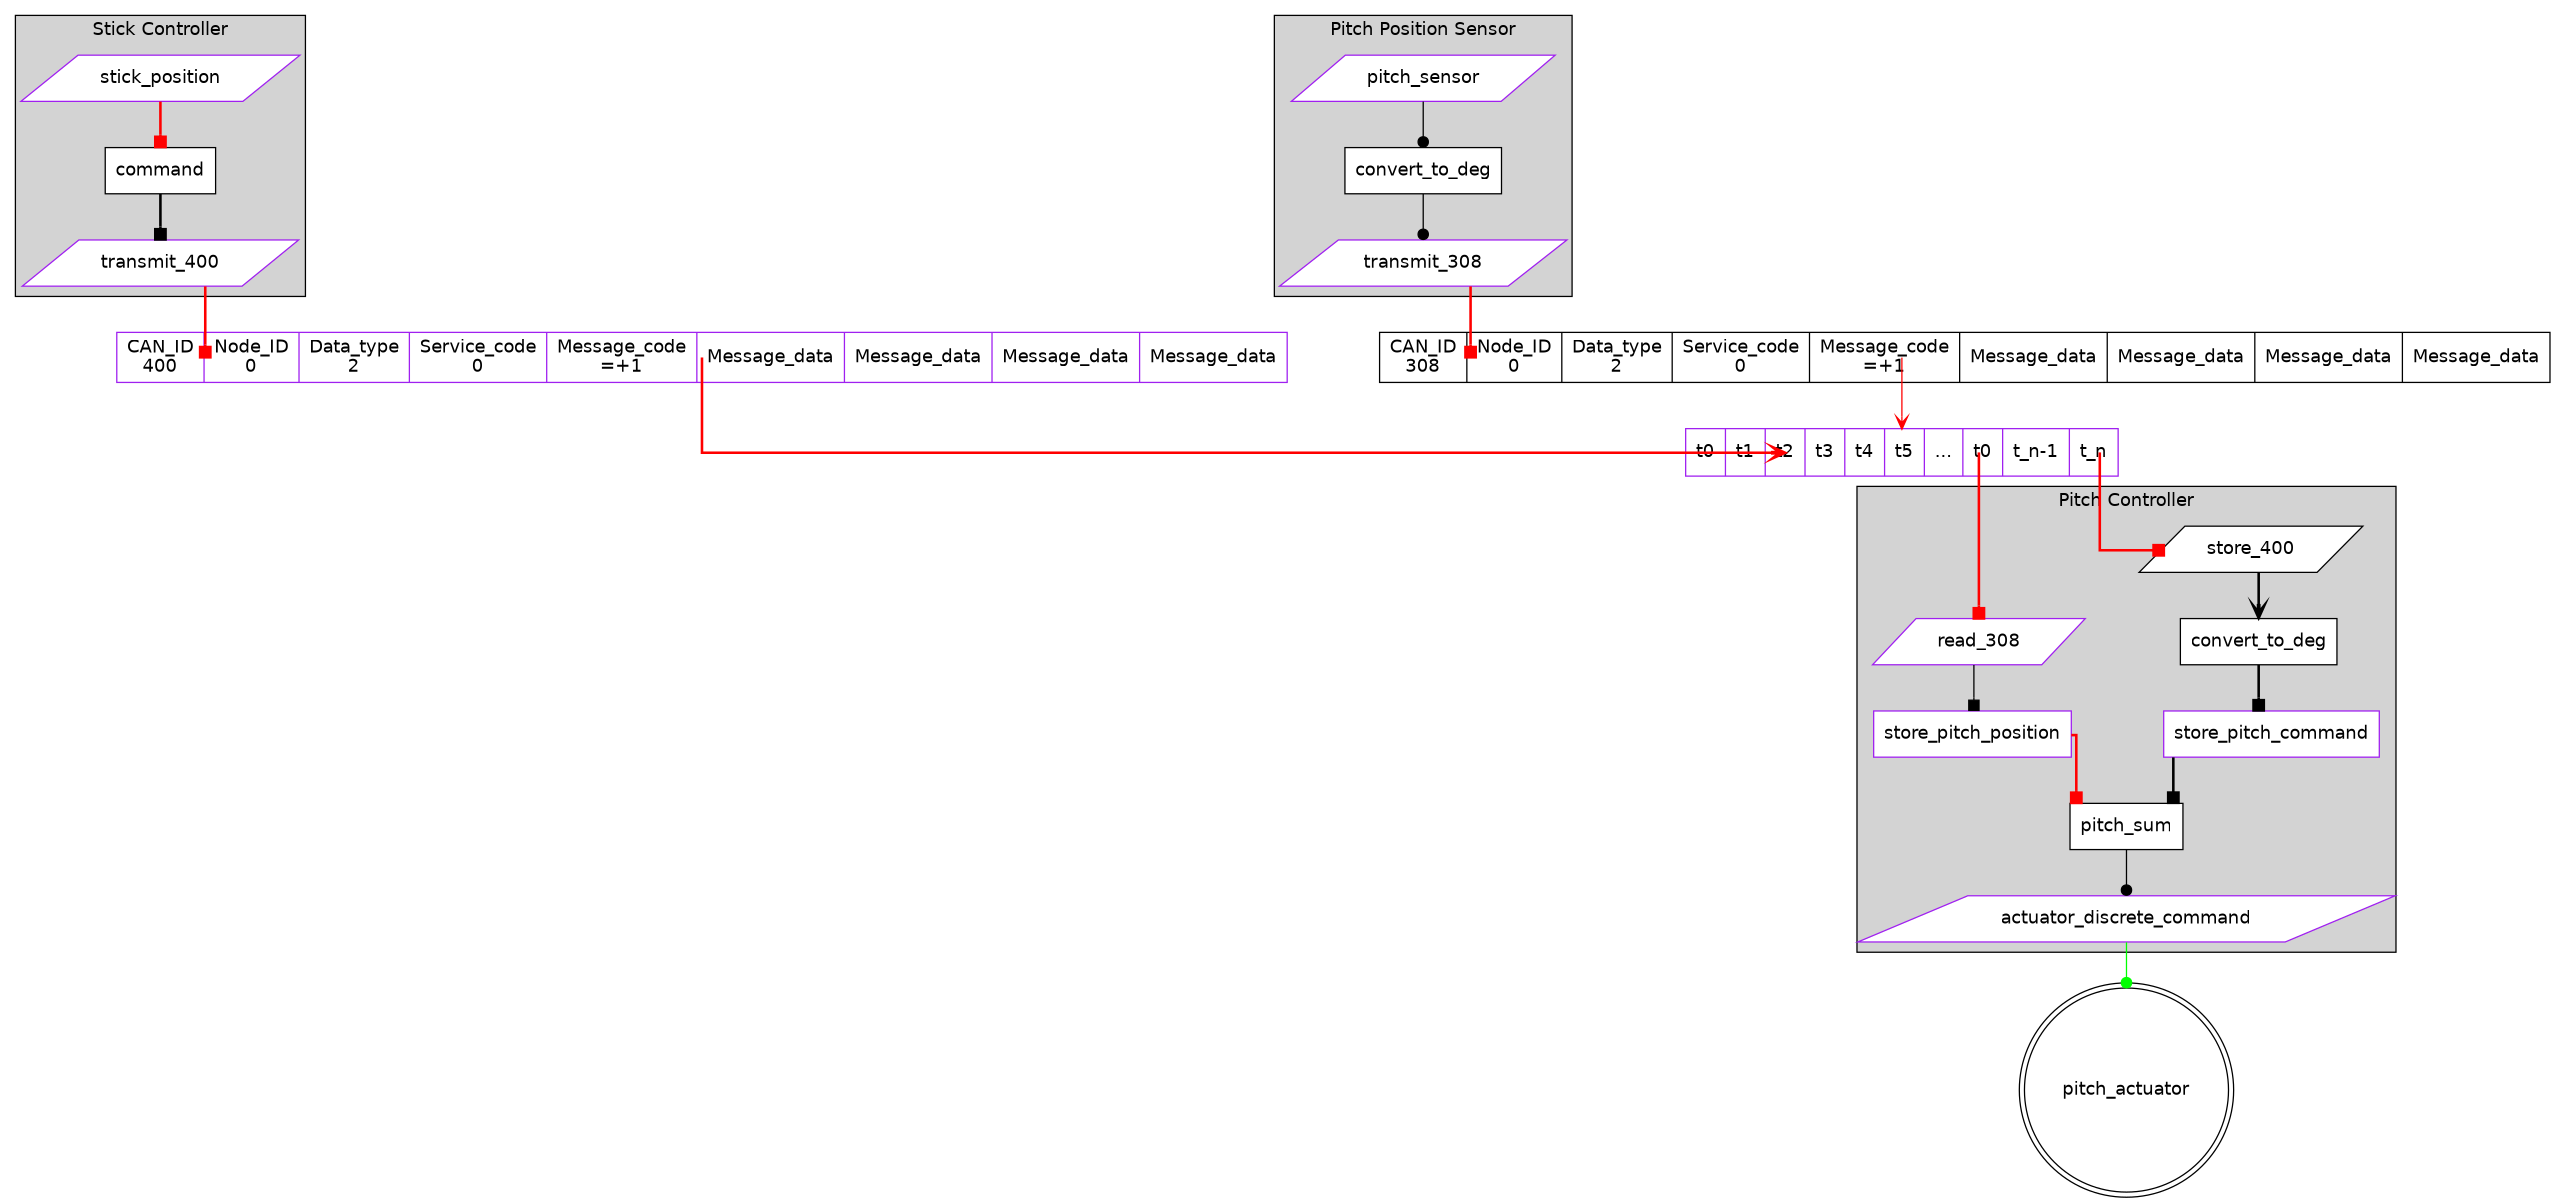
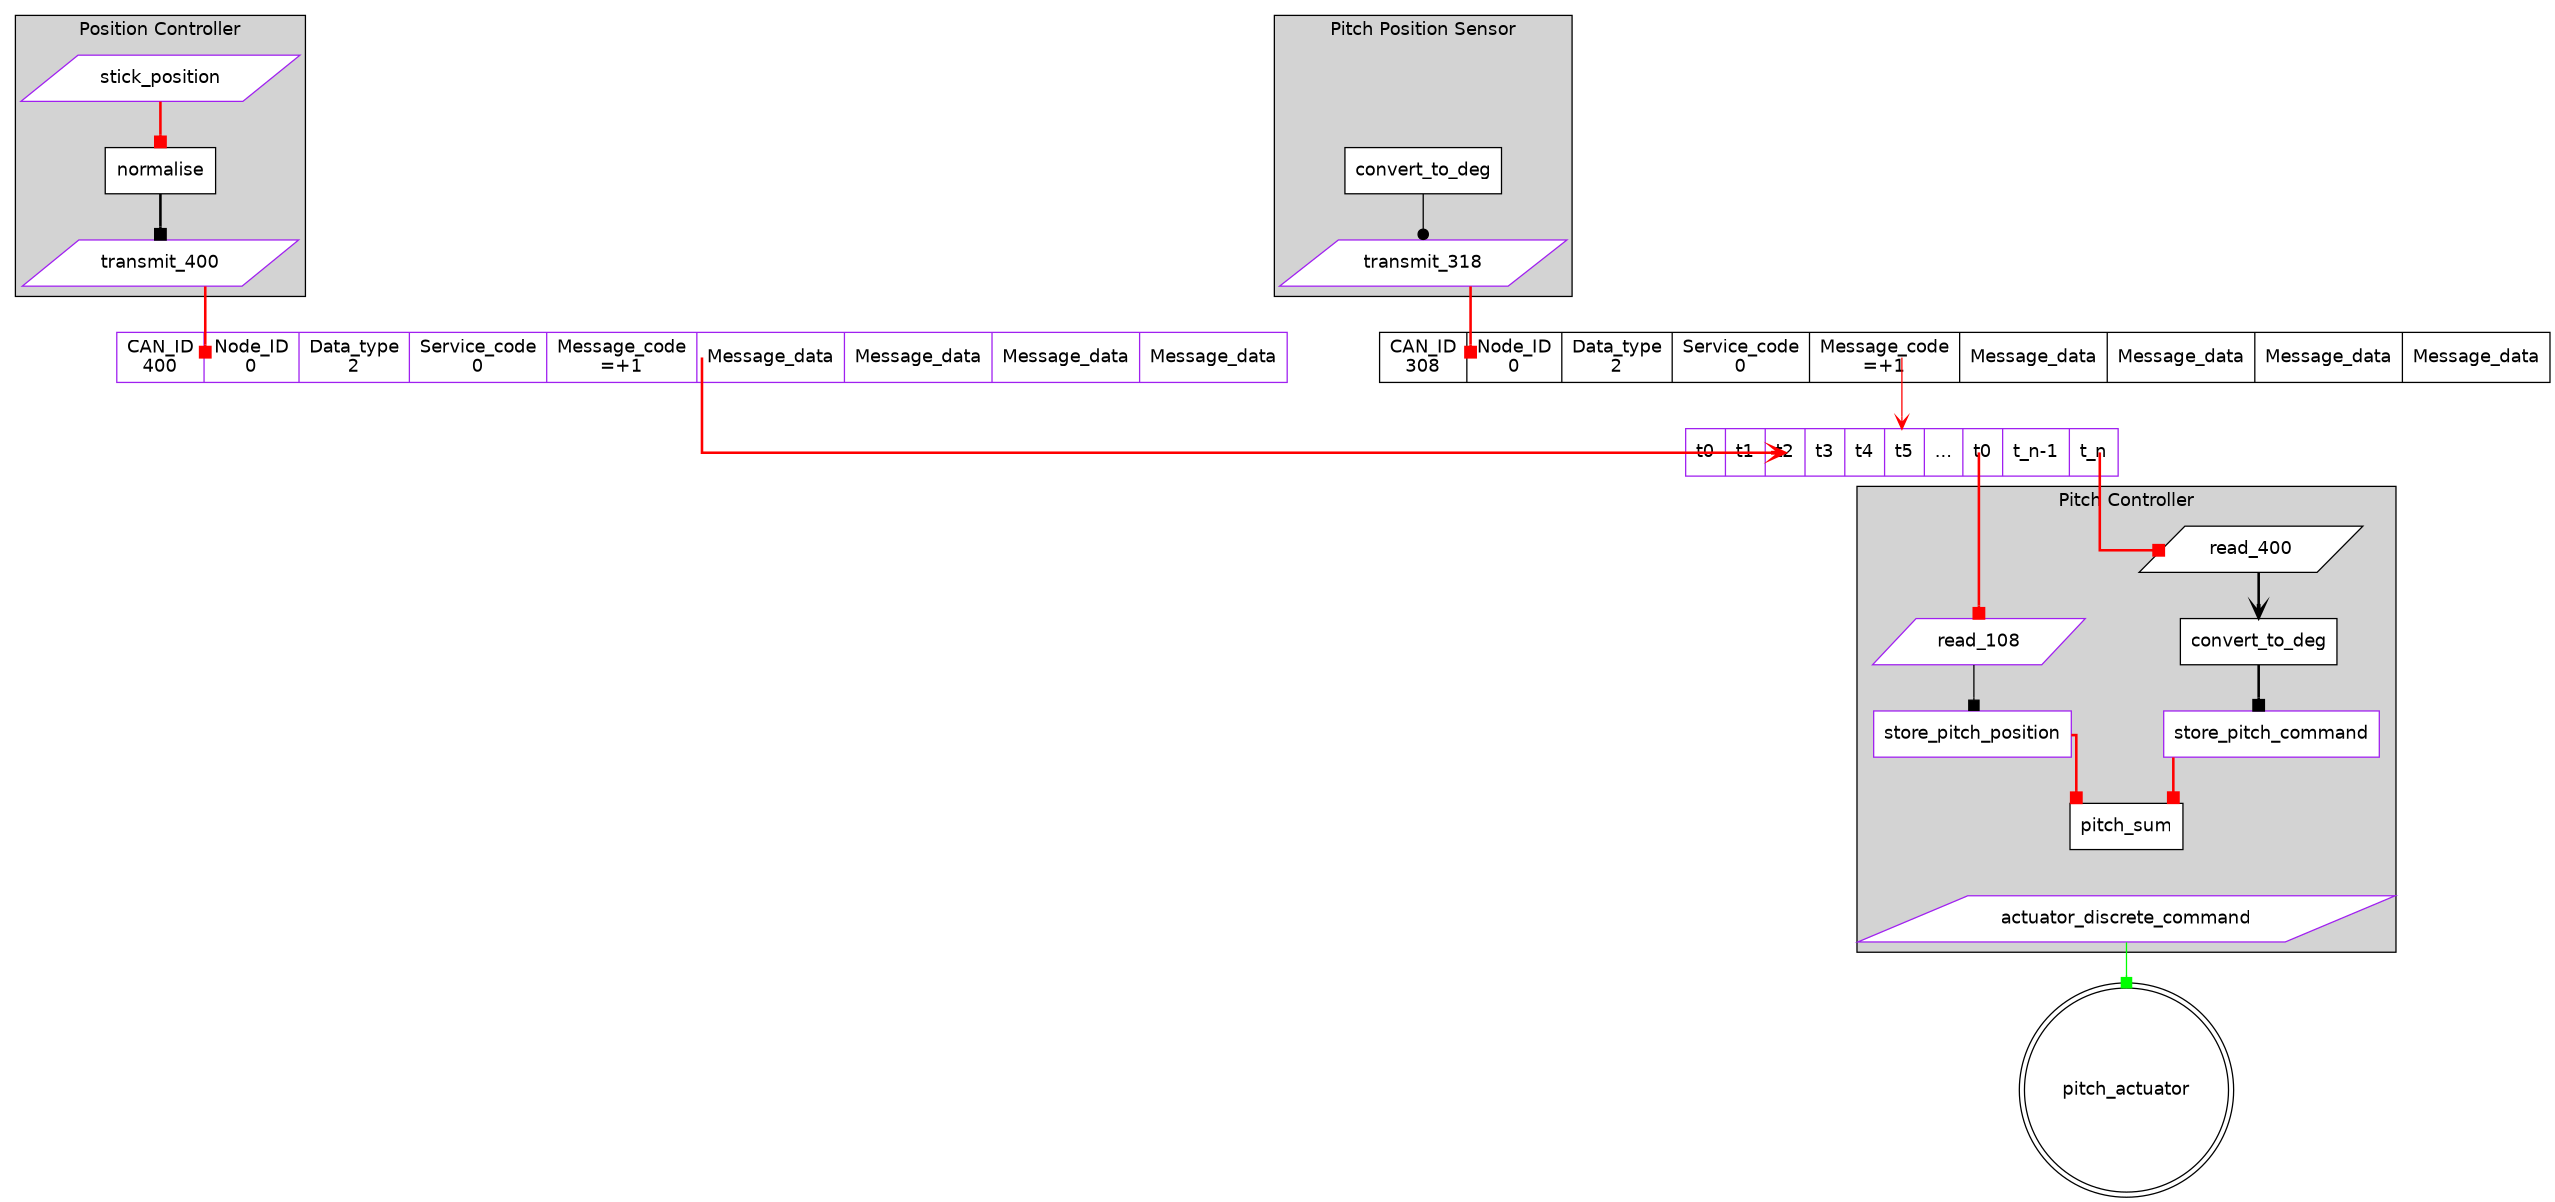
cluster "Stick Controller": label "Stick Controller" -> "Position Controller"
node "pitch_sensor": removed
node "command": label "command" -> "normalise"
node "transmit_308": label "transmit_308" -> "transmit_318"
node "store_400": label "store_400" -> "read_400"
node "read_308": label "read_308" -> "read_108"
edge "store_pitch_command" -> "pitch_sum": color black -> red
edge "pitch_sum" -> "actuator_discrete_command": removed
edge "actuator_discrete_command" -> "pitch_actuator": arrowhead dot -> box
